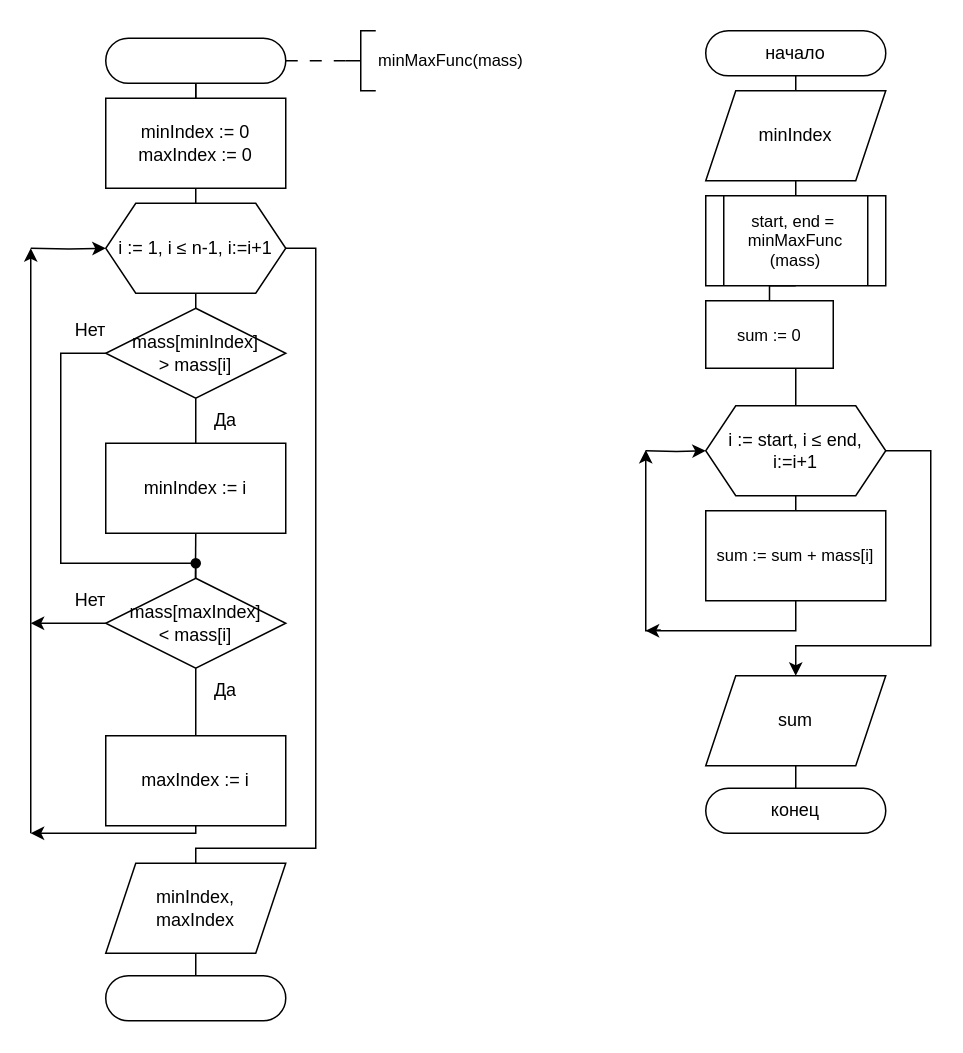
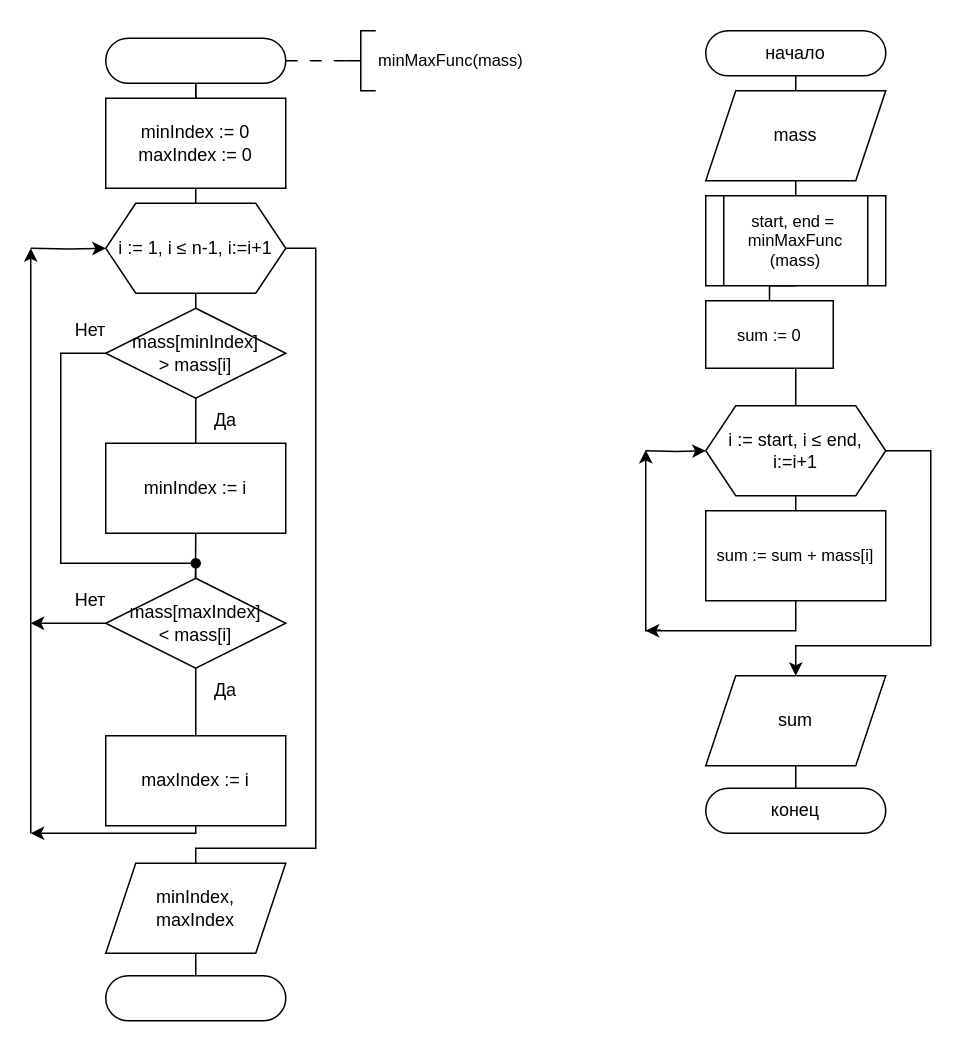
node "minIndex": label "minIndex" -> "mass"
